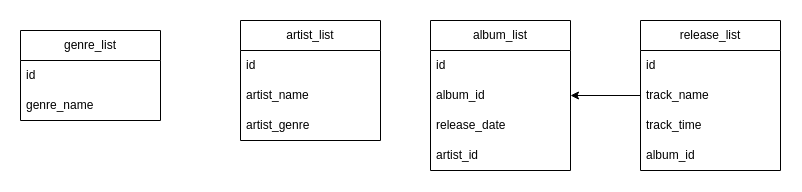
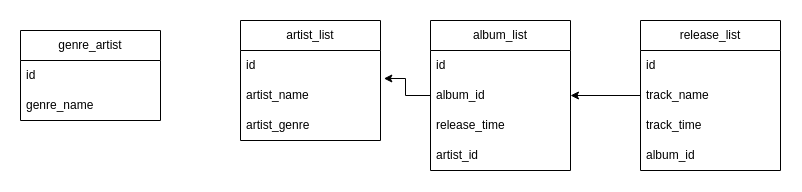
node "genre_list": label "genre_list" -> "genre_artist"
edge "album_list" -> "artist_name": added
node "release_date": label "release_date" -> "release_time"
